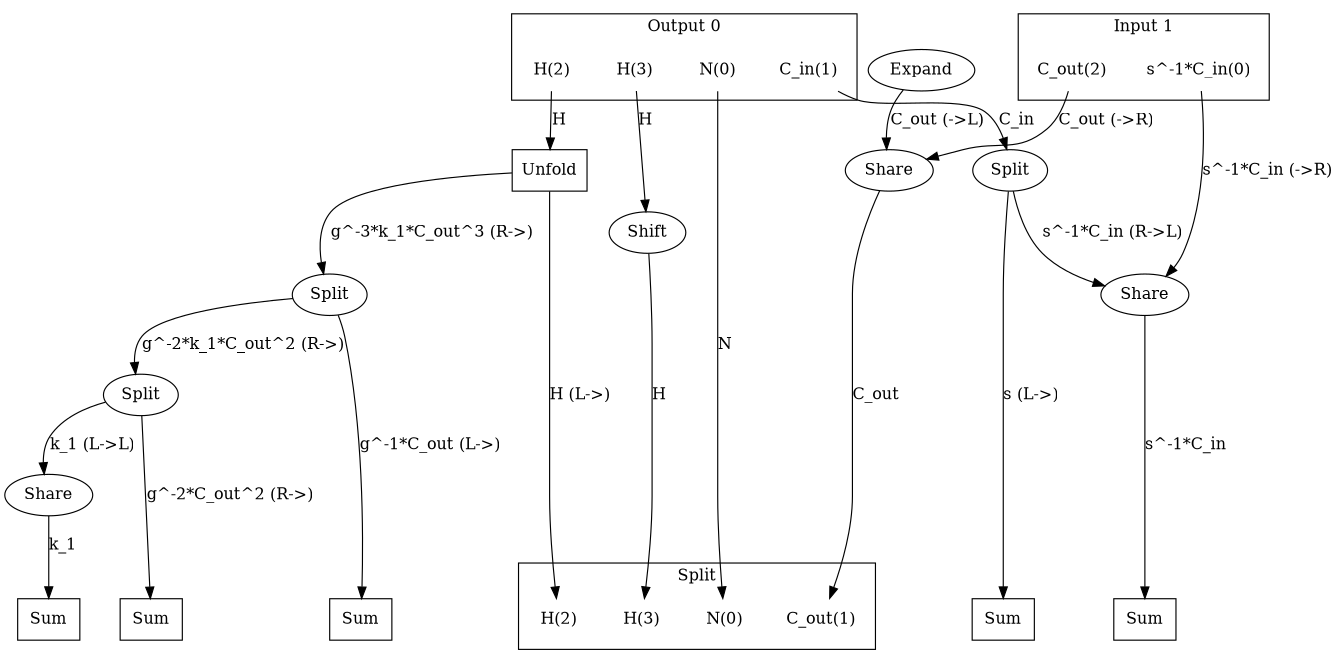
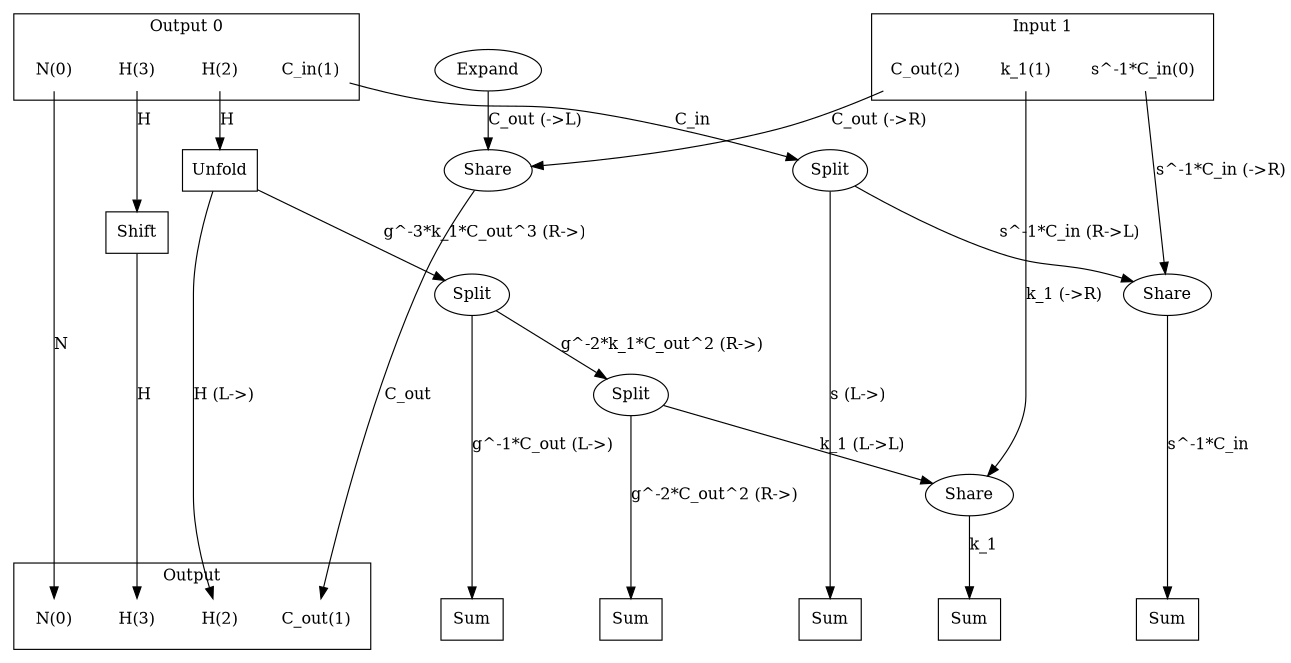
node "k_1(1)": added
node "Shift": shape ellipse -> box
cluster "Split": label "Split" -> "Output"
